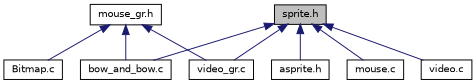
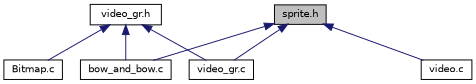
node "mouse_gr.h": label "mouse_gr.h" -> "video_gr.h"
node "asprite.h": removed
node "mouse.c": removed
